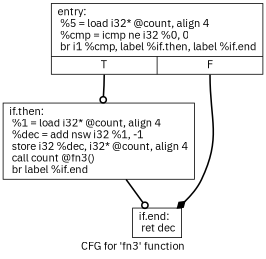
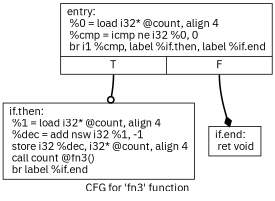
node "entry:": text "%5 = load i32* @count, align 4" -> "%0 = load i32* @count, align 4"
edge "if.then:" -> "if.end:": removed
node "if.end:": text "ret dec" -> "ret void"
